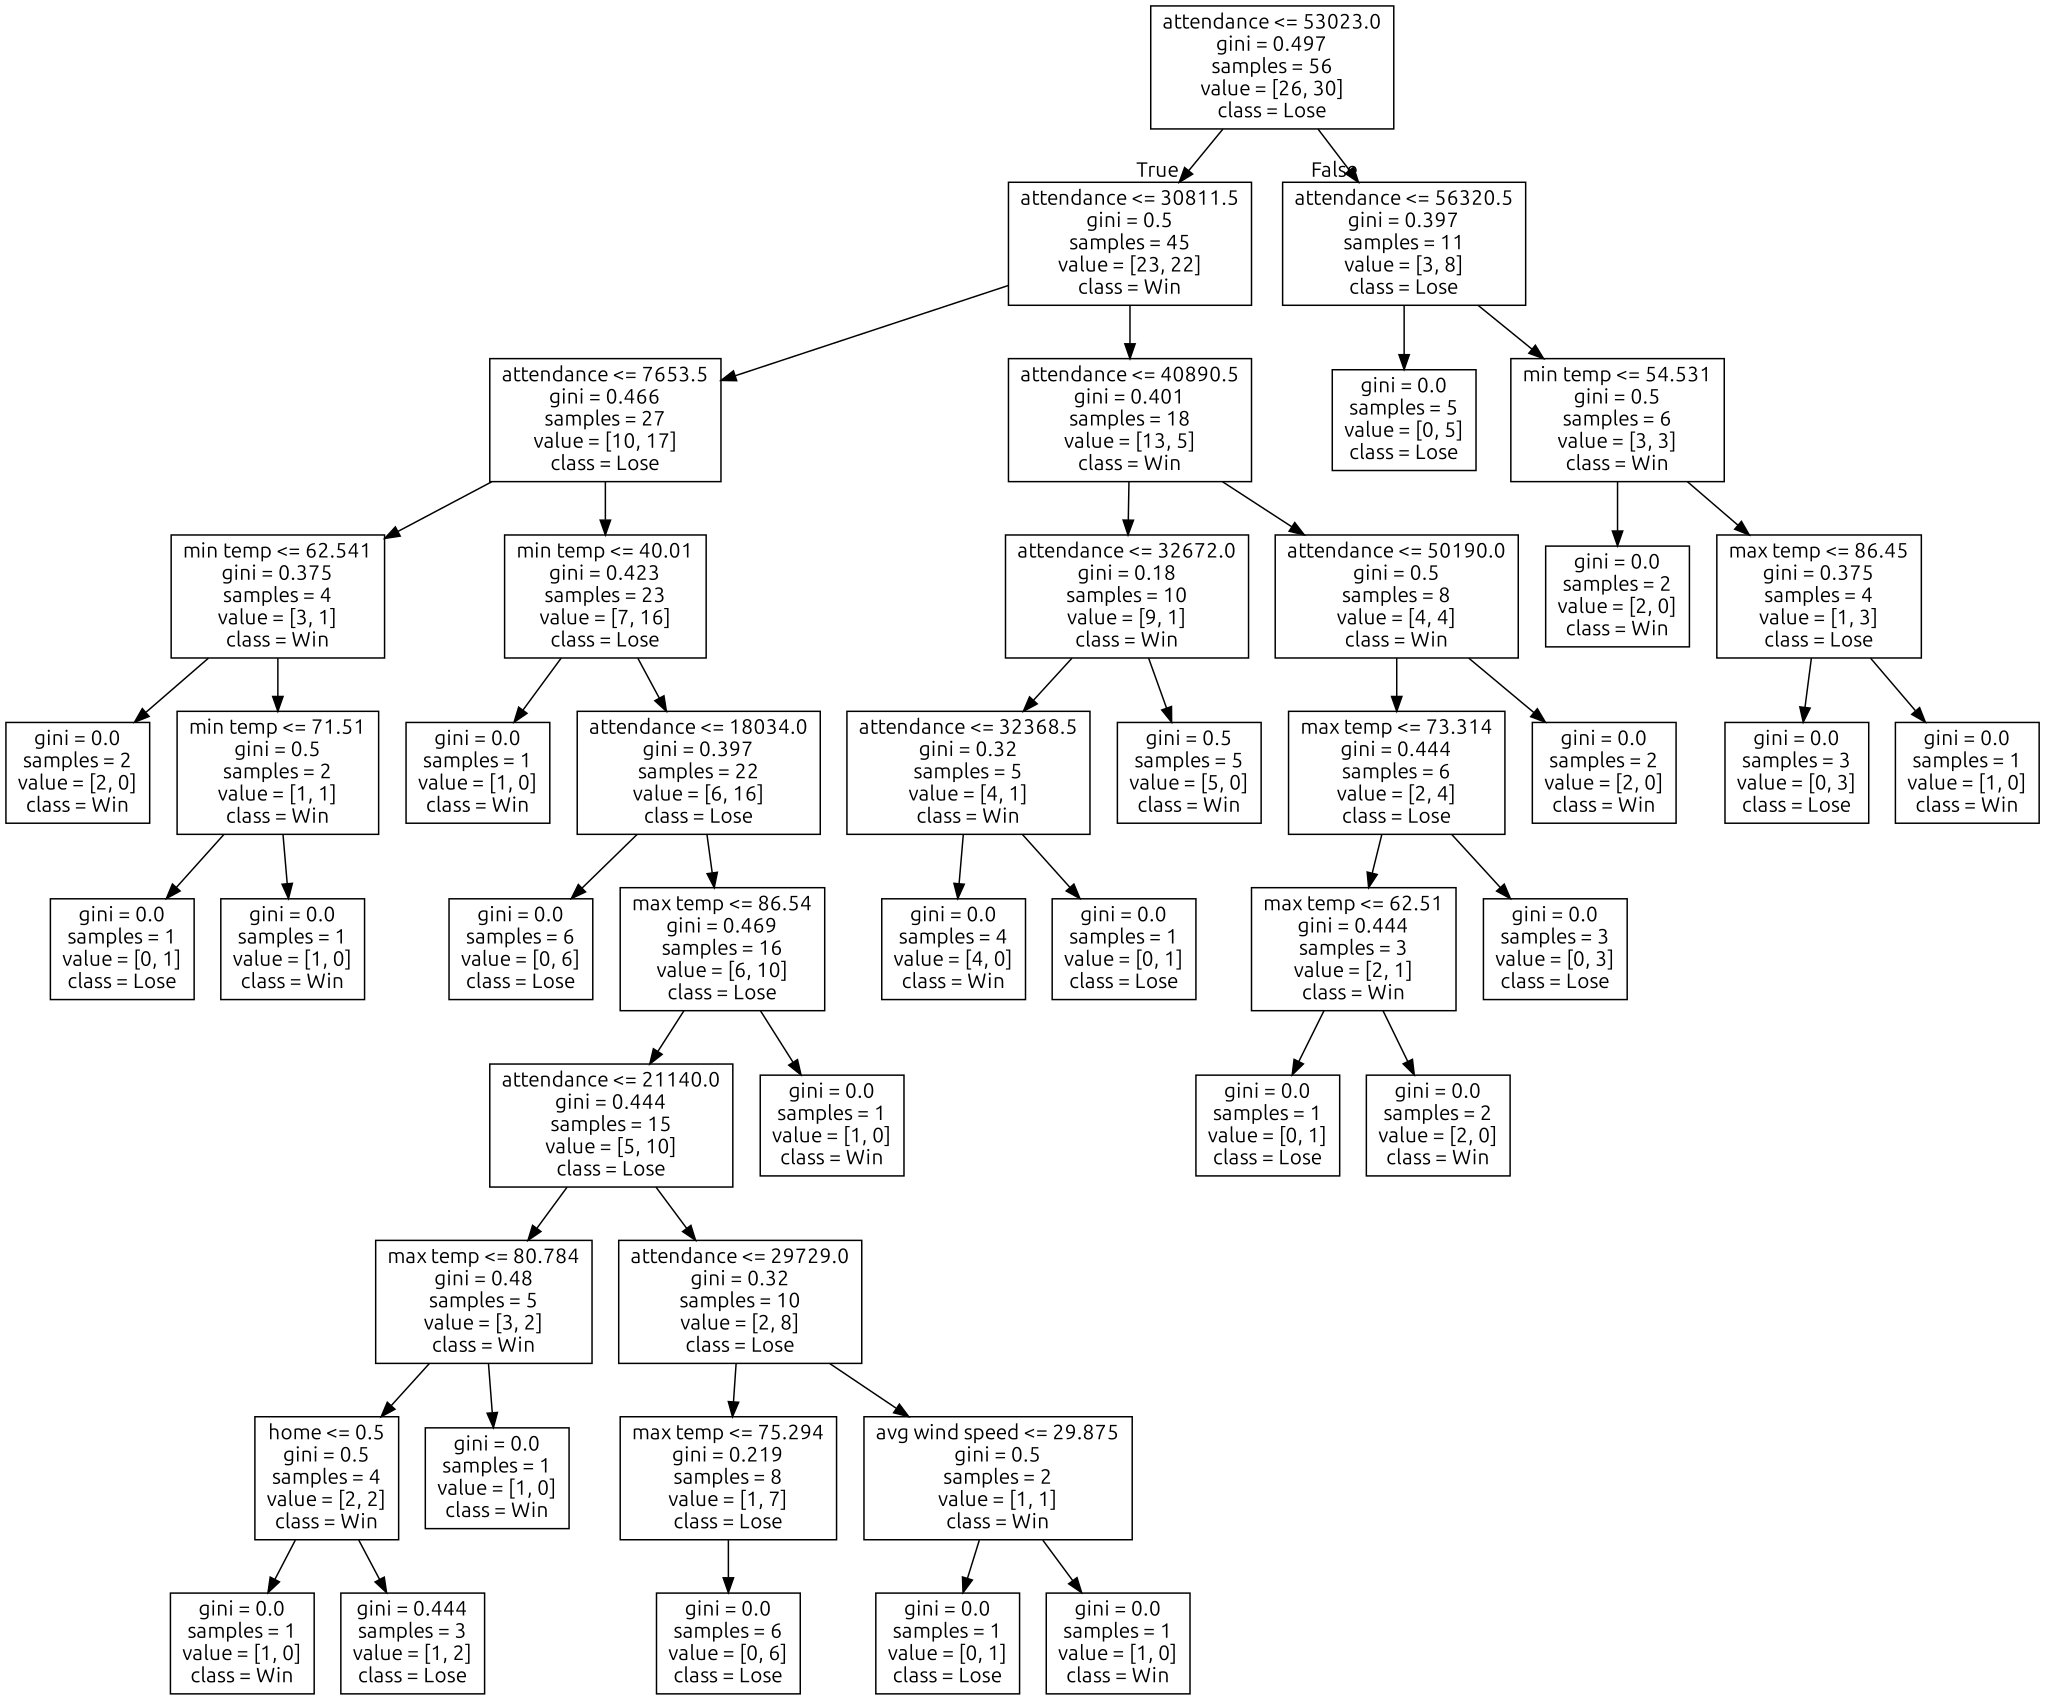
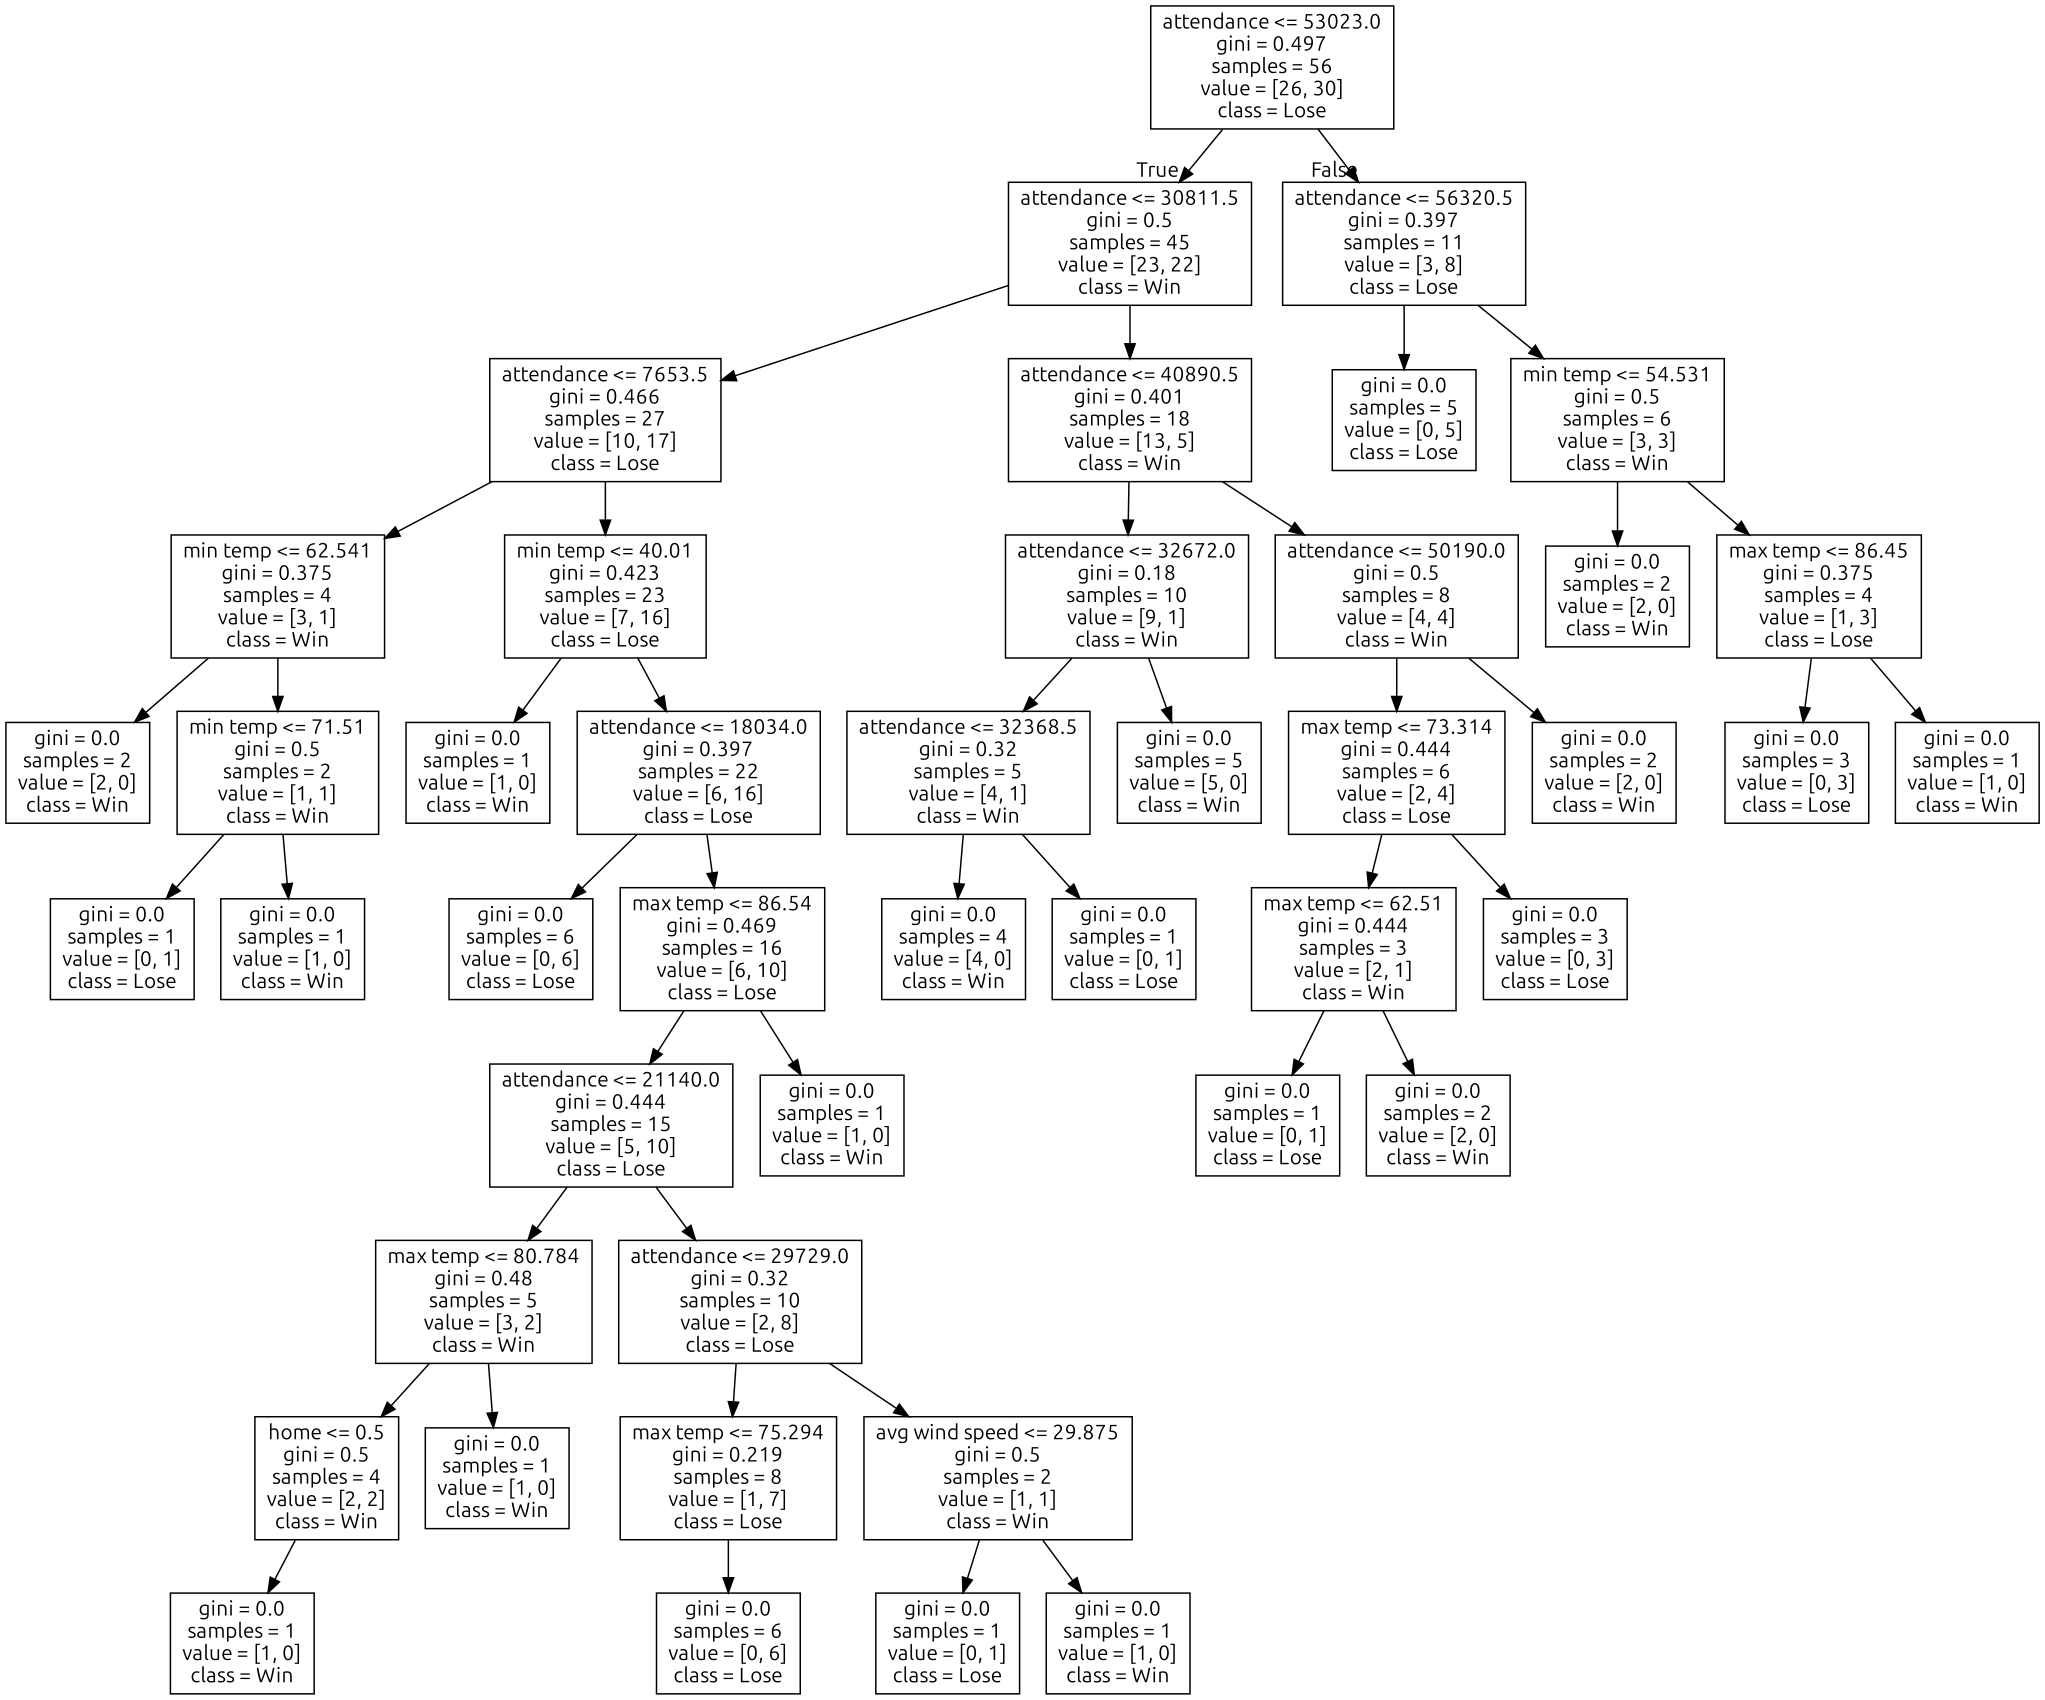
node "gini = 0.5 samples = 5 value = [5, 0] class = Win": label "gini = 0.5 samples = 5 value = [5, 0] class = Win" -> "gini = 0.0 samples = 5 value = [5, 0] class = Win"
node "gini = 0.444 samples = 3 value = [1, 2] class = Lose": removed
